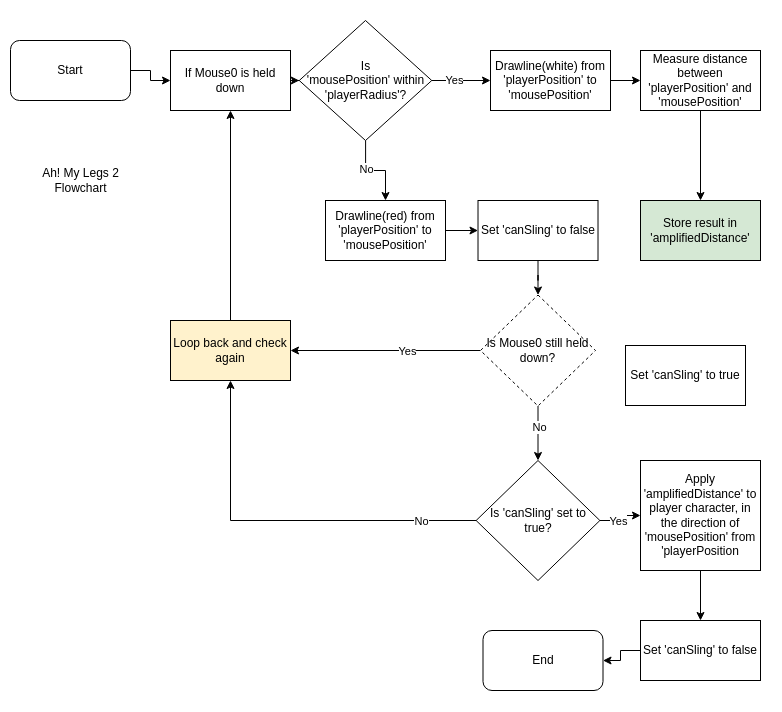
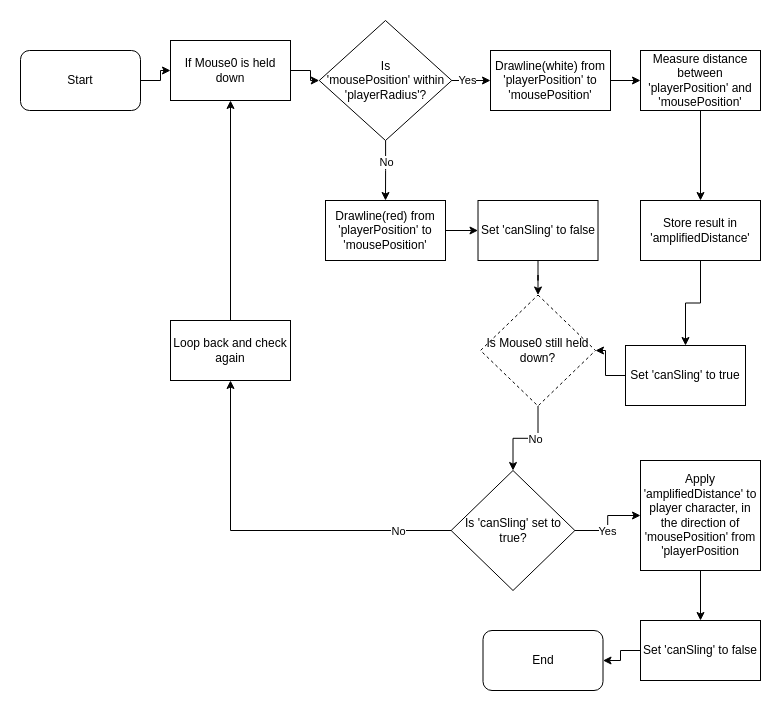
node "Start": moved (71, 71) -> (81, 81)
node "If Mouse0 is held down": moved (231, 81) -> (231, 71)
node "Is 'mousePosition' within 'playerRadius'?": moved (366, 81) -> (386, 81)
node "Ah! My Legs 2 Flowchart": removed
node "Store result in 'amplifiedDistance'": fillcolor #d5e8d4 -> #ffffff
edge "Store result in 'amplifiedDistance'" -> "Set 'canSling' to true": added
node "Loop back and check again": fillcolor #fff2cc -> #ffffff
edge "Is Mouse0 still held down?" -> "Loop back and check again": removed, label "Yes"
edge "Set 'canSling' to true" -> "Is Mouse0 still held down?": added
node "Is 'canSling' set to true?": moved (538, 521) -> (513, 531)
